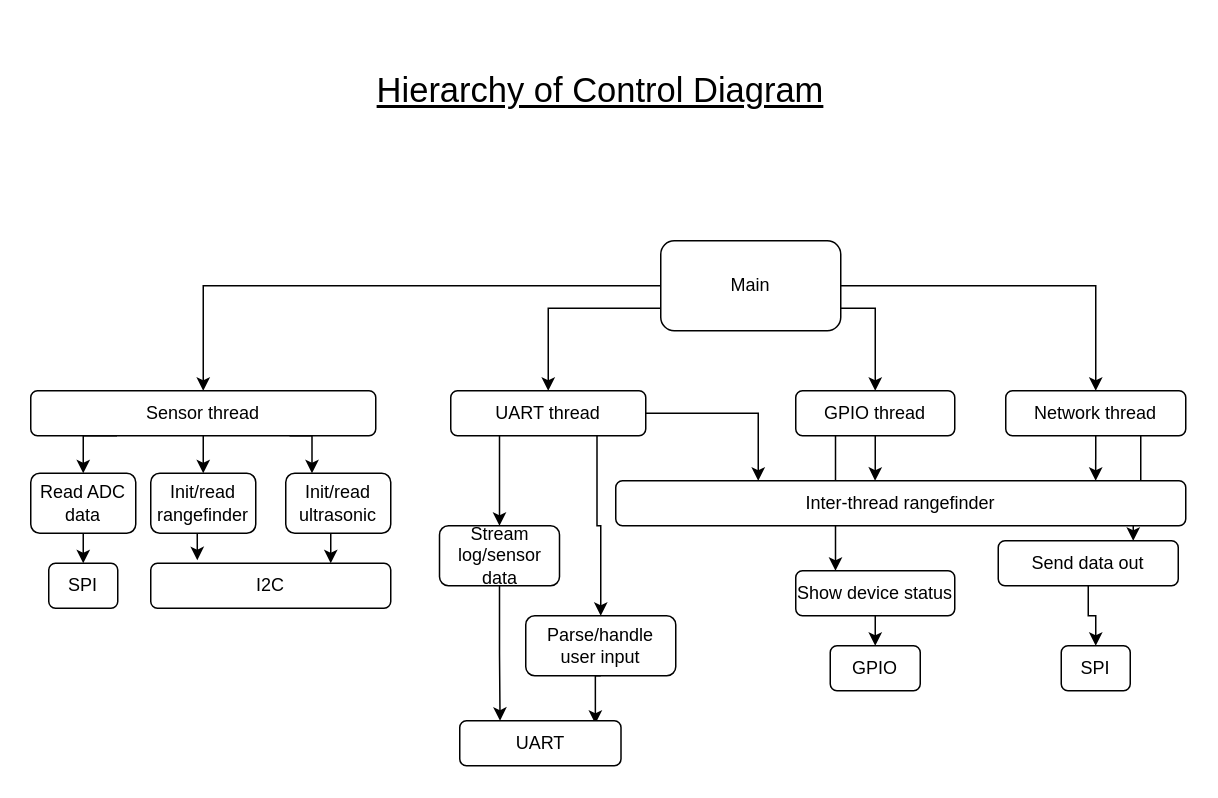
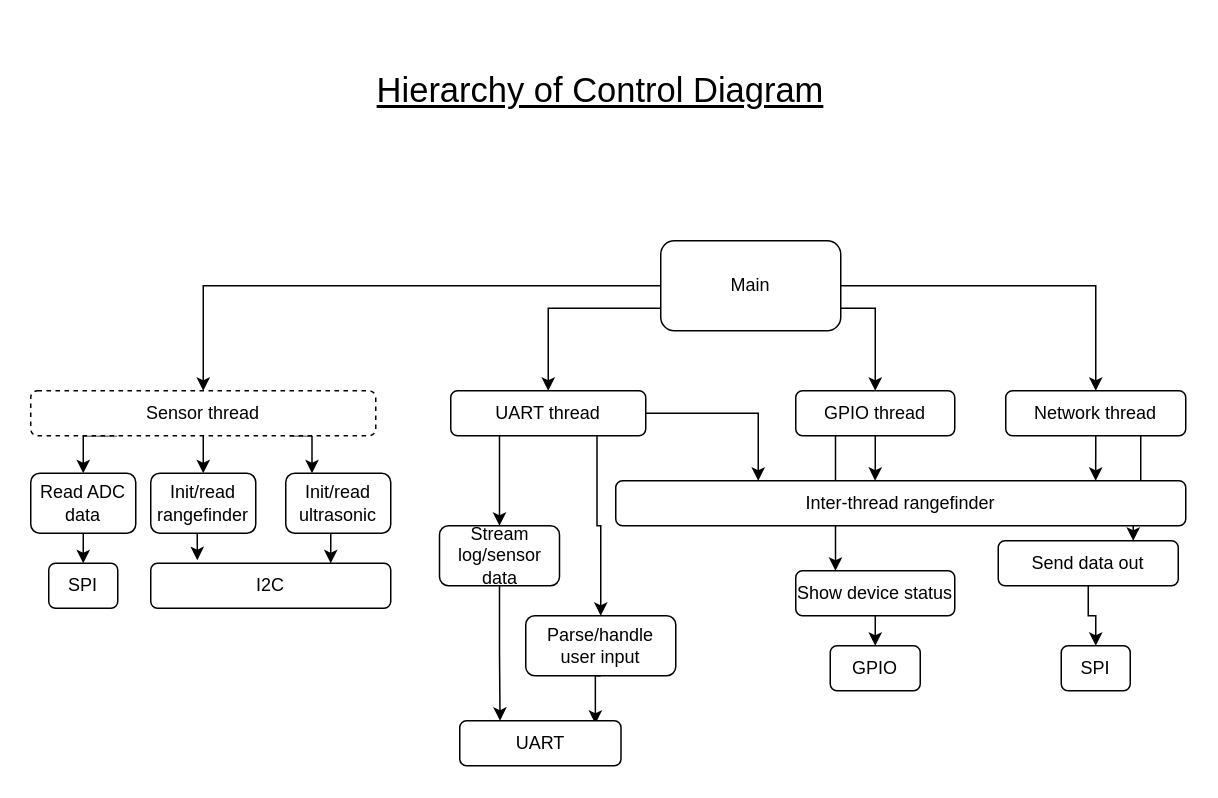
node "Sensor thread": style solid -> dashed
